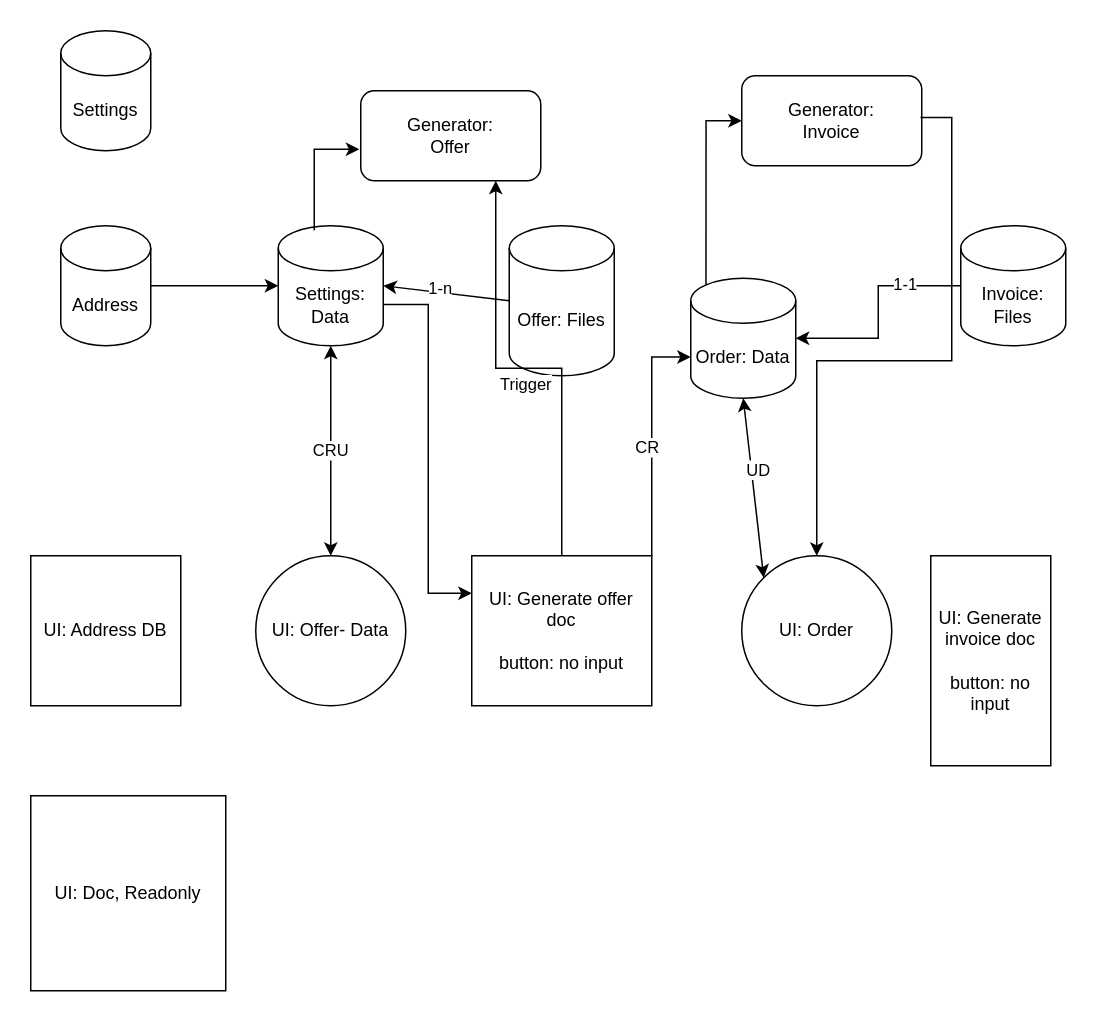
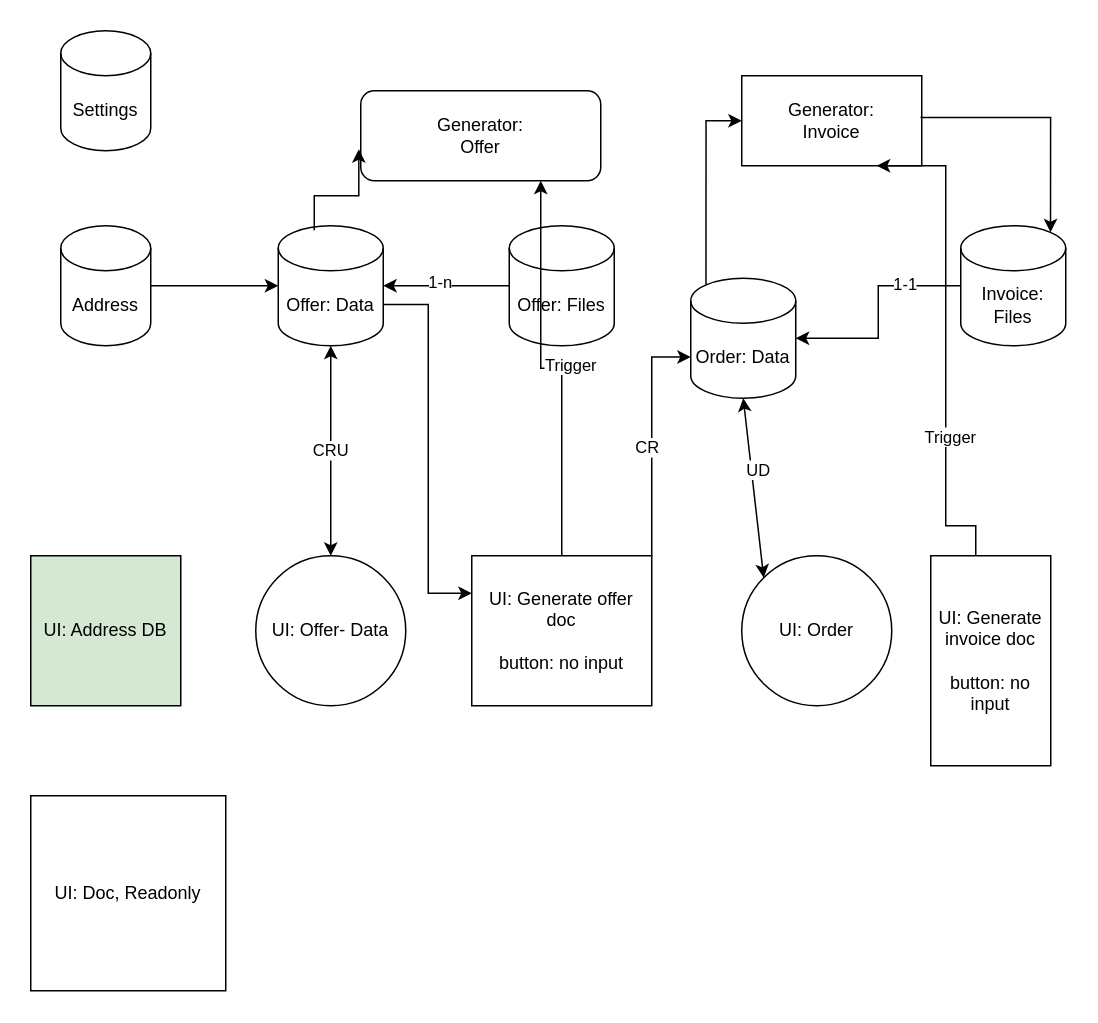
node "Generator: Invoice": shape rounded rectangle -> rectangle
node "Generator: Offer": size 180x90 -> 240x90
node "Offer: Files": size 105x150 -> 105x120
node "Settings: Data": label "Settings: Data" -> "Offer: Data"
edge "Generator: Invoice" -> "UI: Order": now "Generator: Invoice" -> "Invoice: Files"
edge "UI: Generate invoice doc button: no input" -> "Generator: Invoice": added, label "Trigger"
node "UI: Address DB": fillcolor #ffffff -> #d5e8d4
